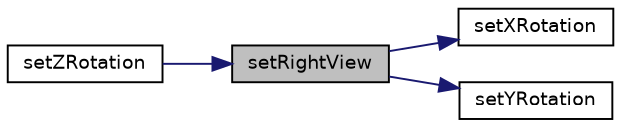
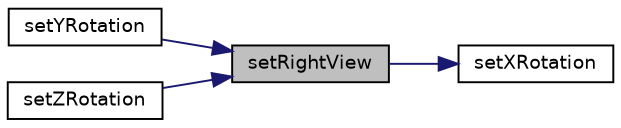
edge "setRightView" -> "setYRotation": reversed
